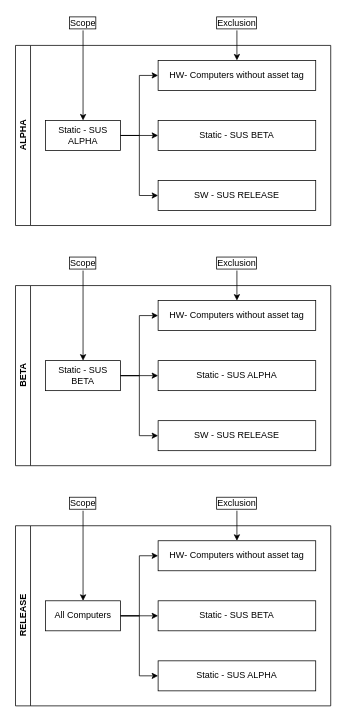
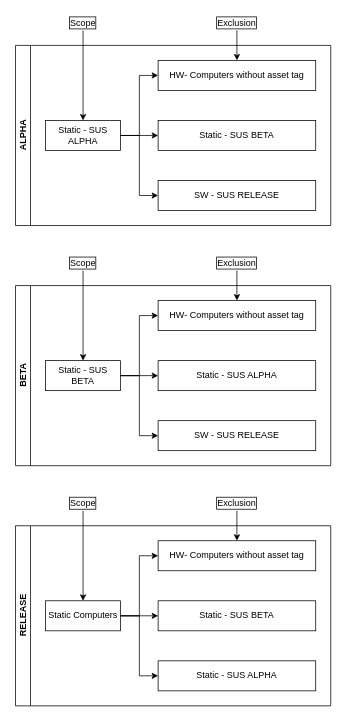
node "All Computers": label "All Computers" -> "Static Computers"
